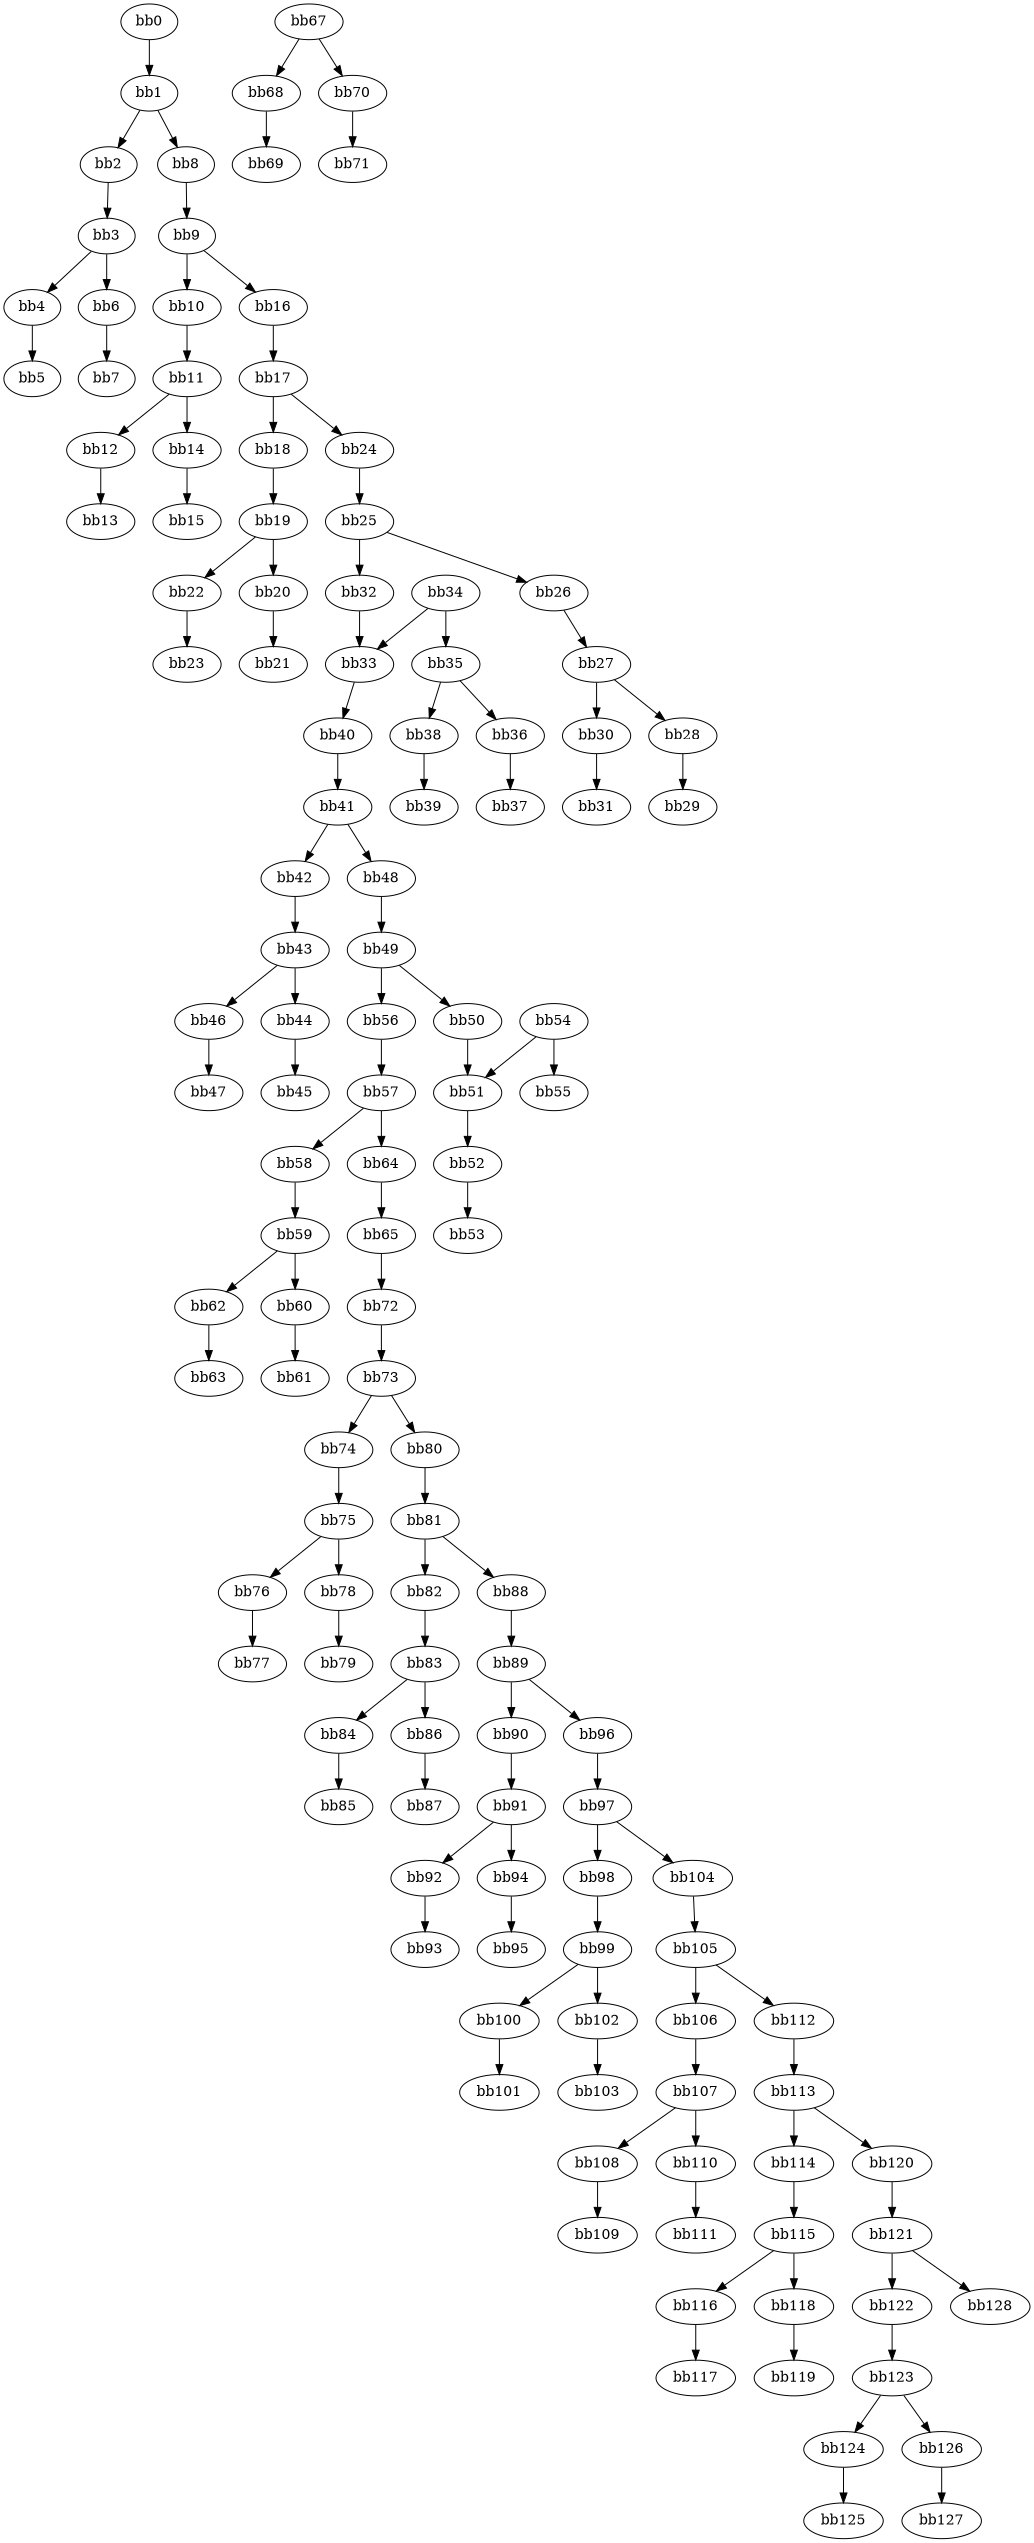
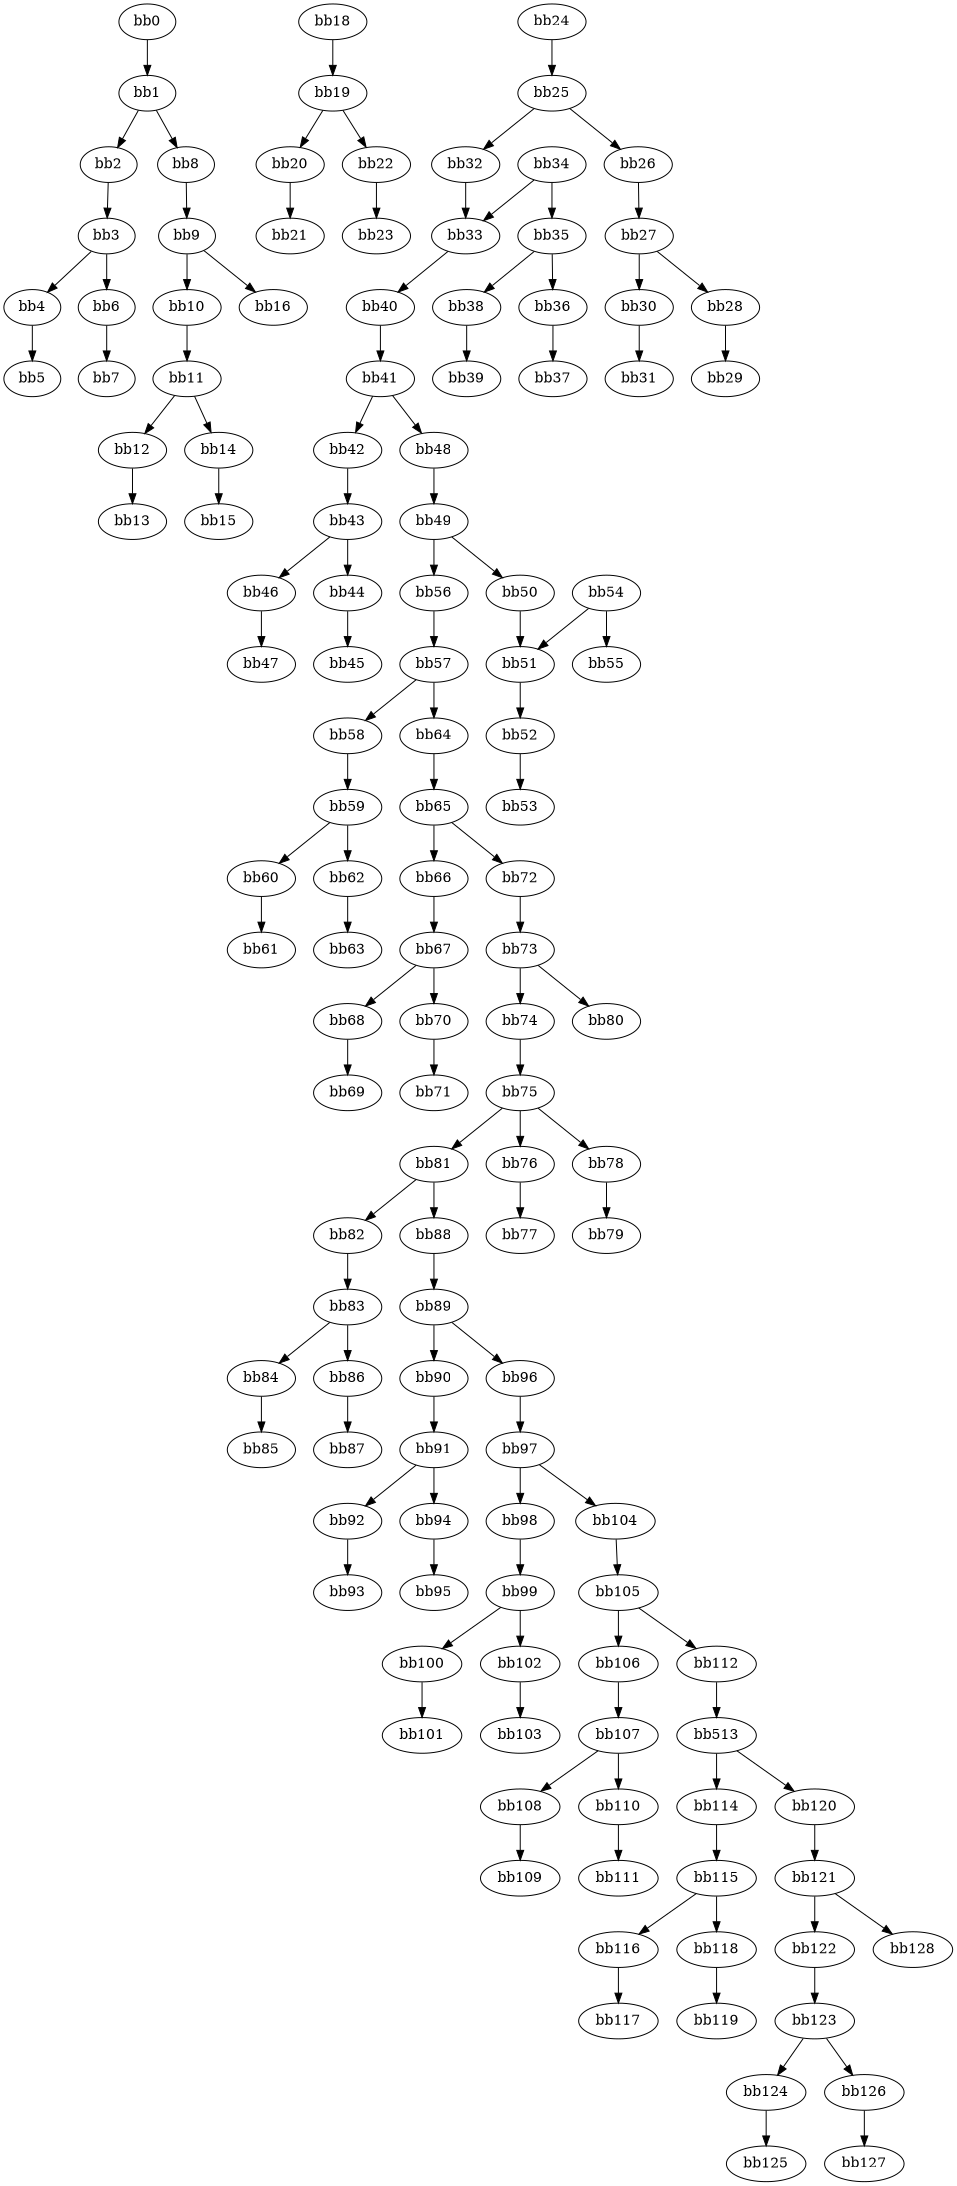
node "bb17": removed
node "bb66": added
edge "bb80" -> "bb81": now "bb75" -> "bb81"
node "bb113": label "bb113" -> "bb513"
